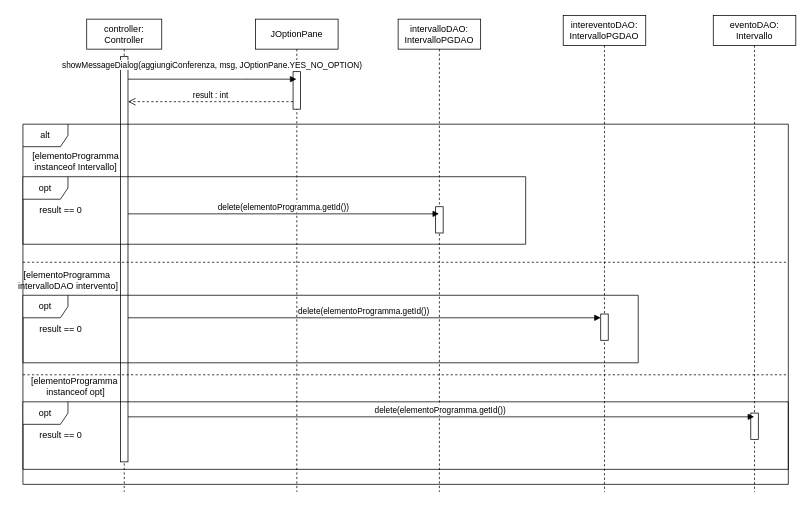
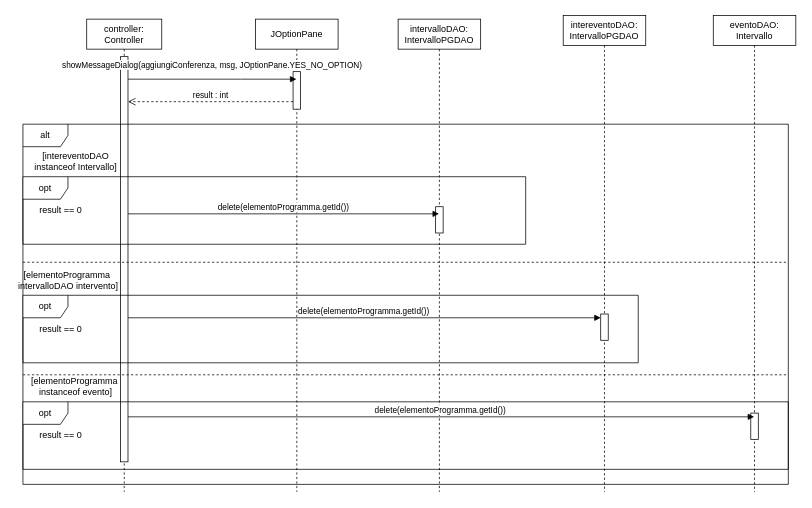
node "[elementoProgramma instanceof Intervallo]": label "[elementoProgramma instanceof Intervallo]" -> "[intereventoDAO instanceof Intervallo]"
node "[elementoProgramma instanceof opt]": label "[elementoProgramma instanceof opt]" -> "[elementoProgramma instanceof evento]"
